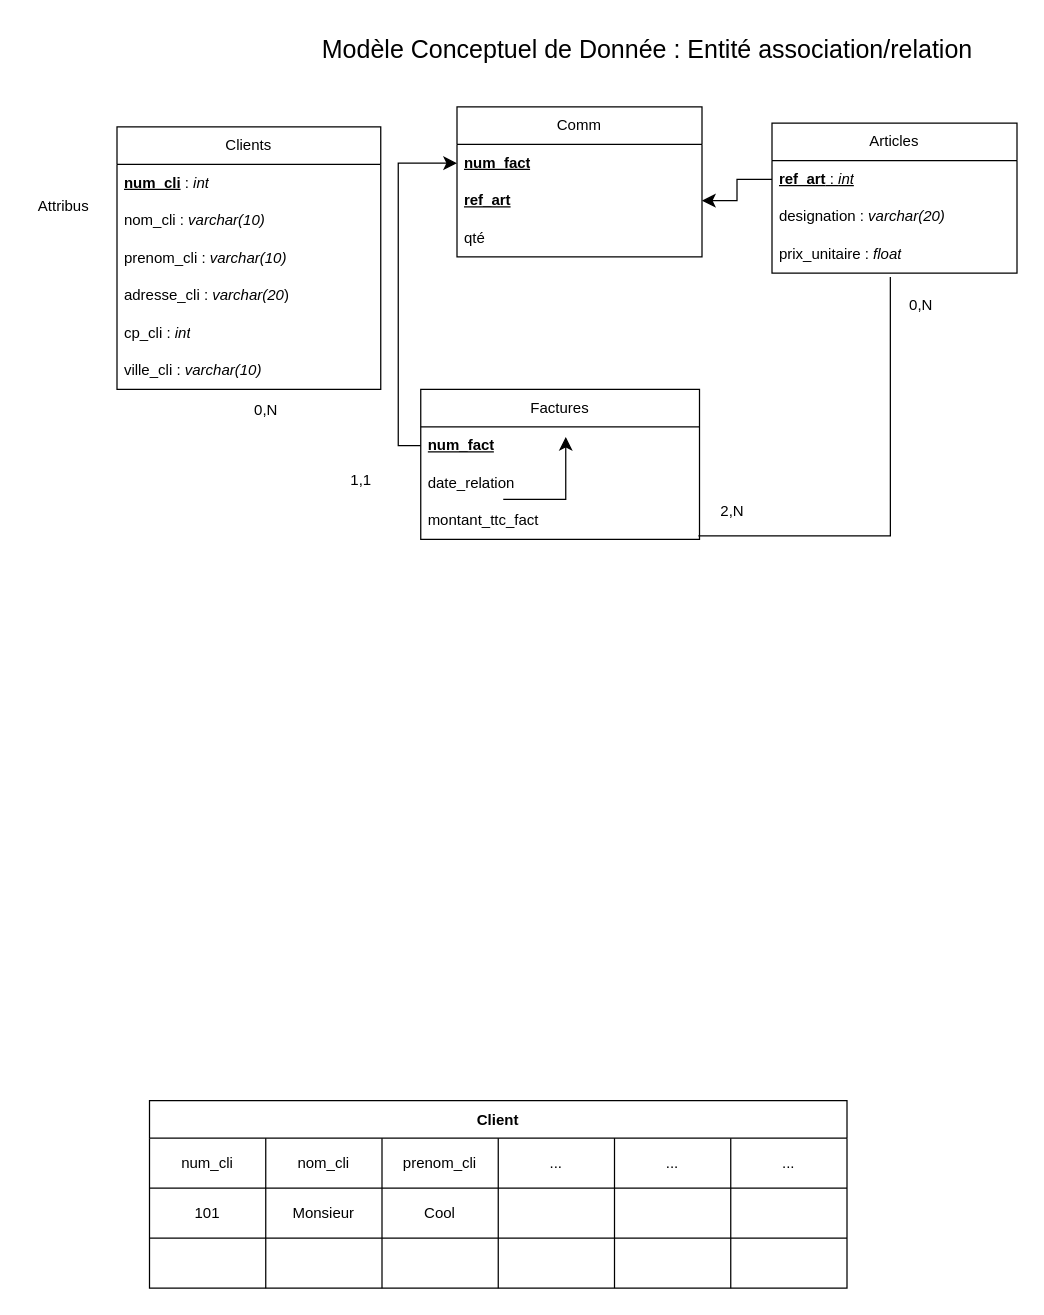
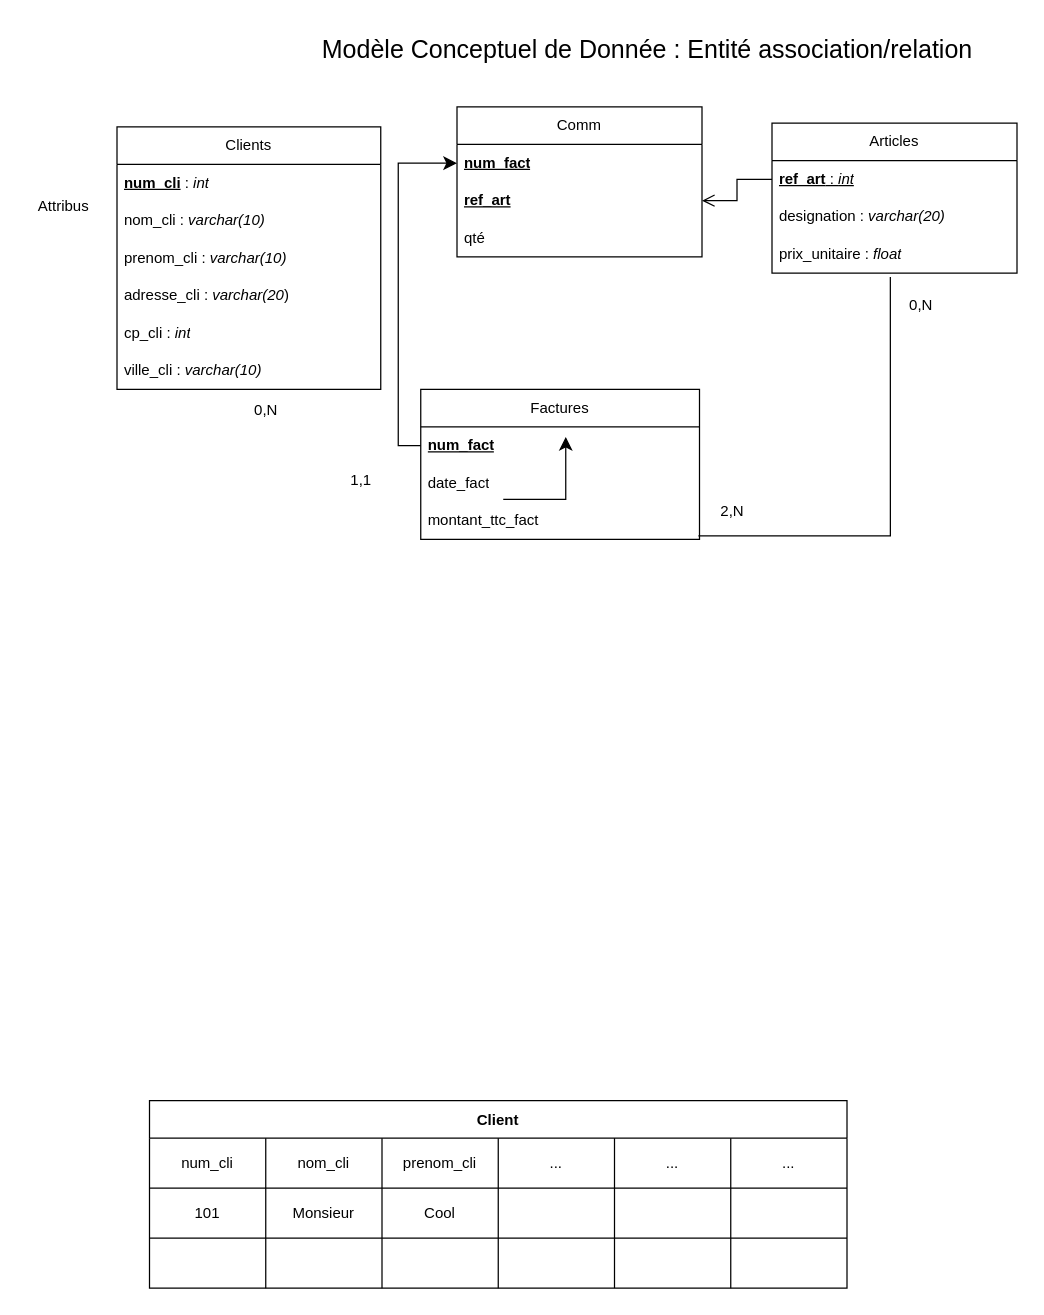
edge "ref_art : int" -> "ref_art": arrowhead classic -> open
node "date_relation": label "date_relation" -> "date_fact"
